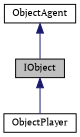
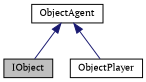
edge "ObjectPlayer" -> "IObject": now "ObjectPlayer" -> "ObjectAgent"
